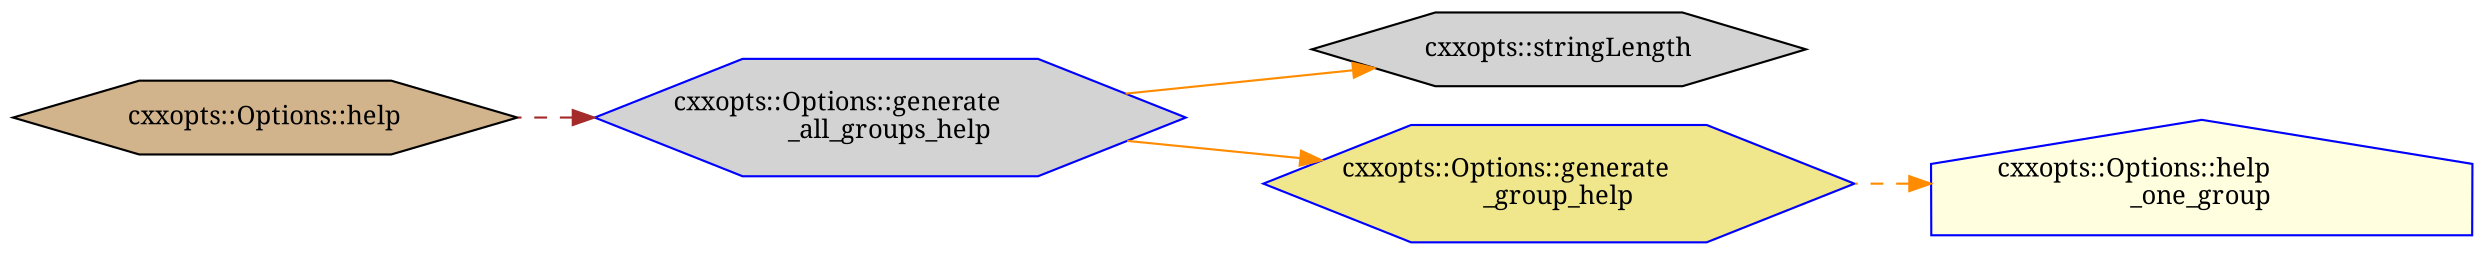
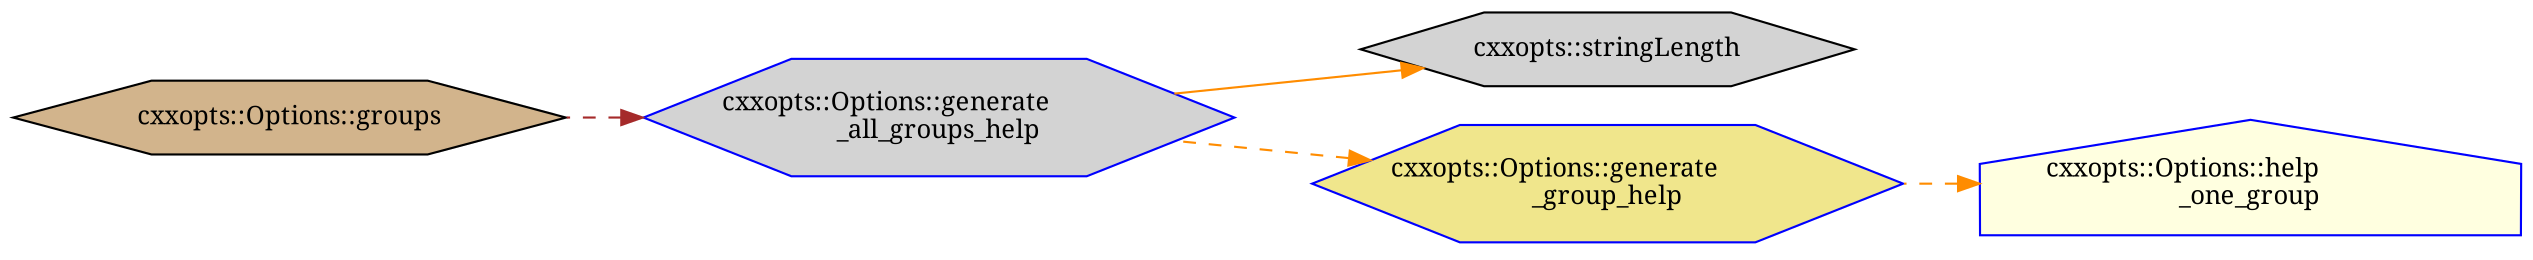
node "cxxopts::Options::help": label "cxxopts::Options::help" -> "cxxopts::Options::groups"
edge "cxxopts::Options::generate _all_groups_help" -> "cxxopts::Options::generate _group_help": style solid -> dashed
